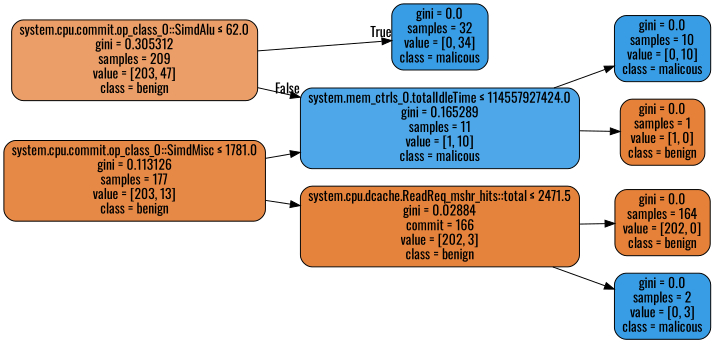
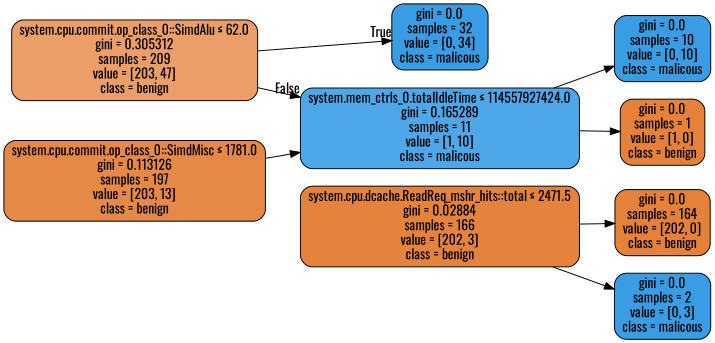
node "system.cpu.commit.op_class_0::SimdMisc ≤ 1781.0": text "samples = 177" -> "samples = 197"
edge "system.cpu.commit.op_class_0::SimdMisc ≤ 1781.0" -> "system.cpu.dcache.ReadReq_mshr_hits::total ≤ 2471.5": removed
node "system.cpu.dcache.ReadReq_mshr_hits::total ≤ 2471.5": text "commit = 166" -> "samples = 166"
